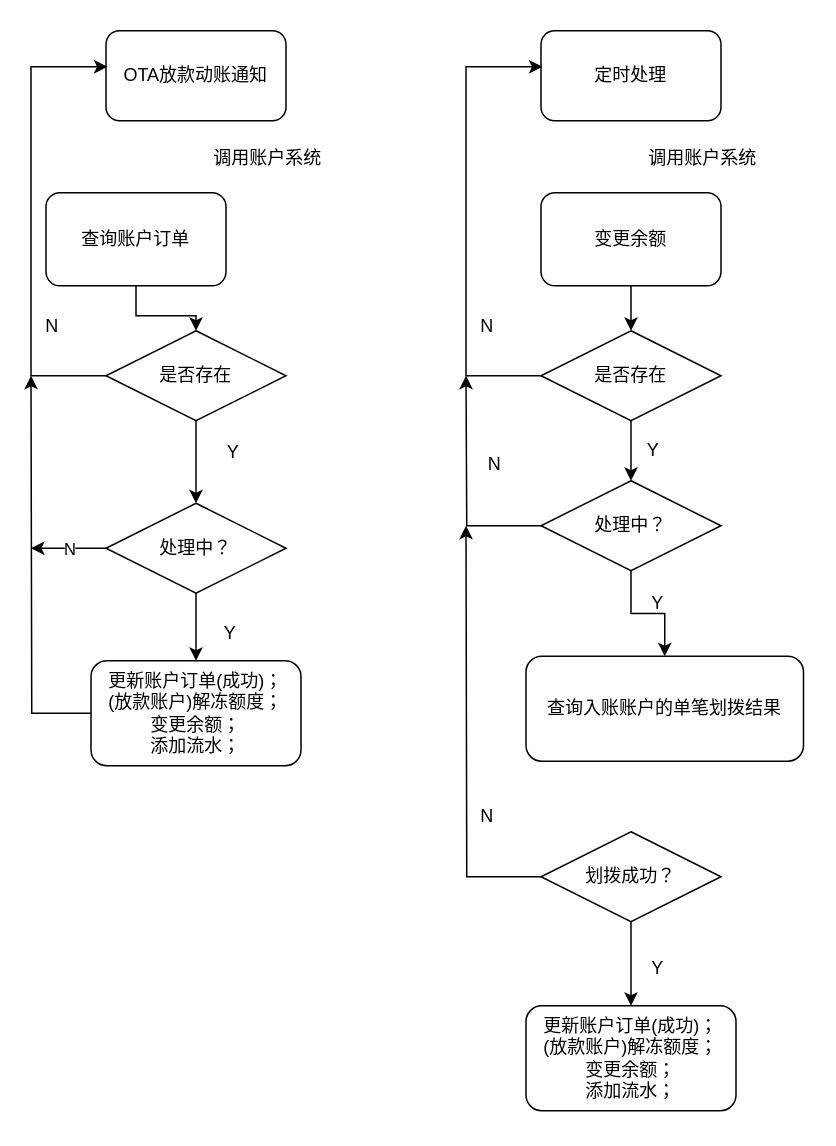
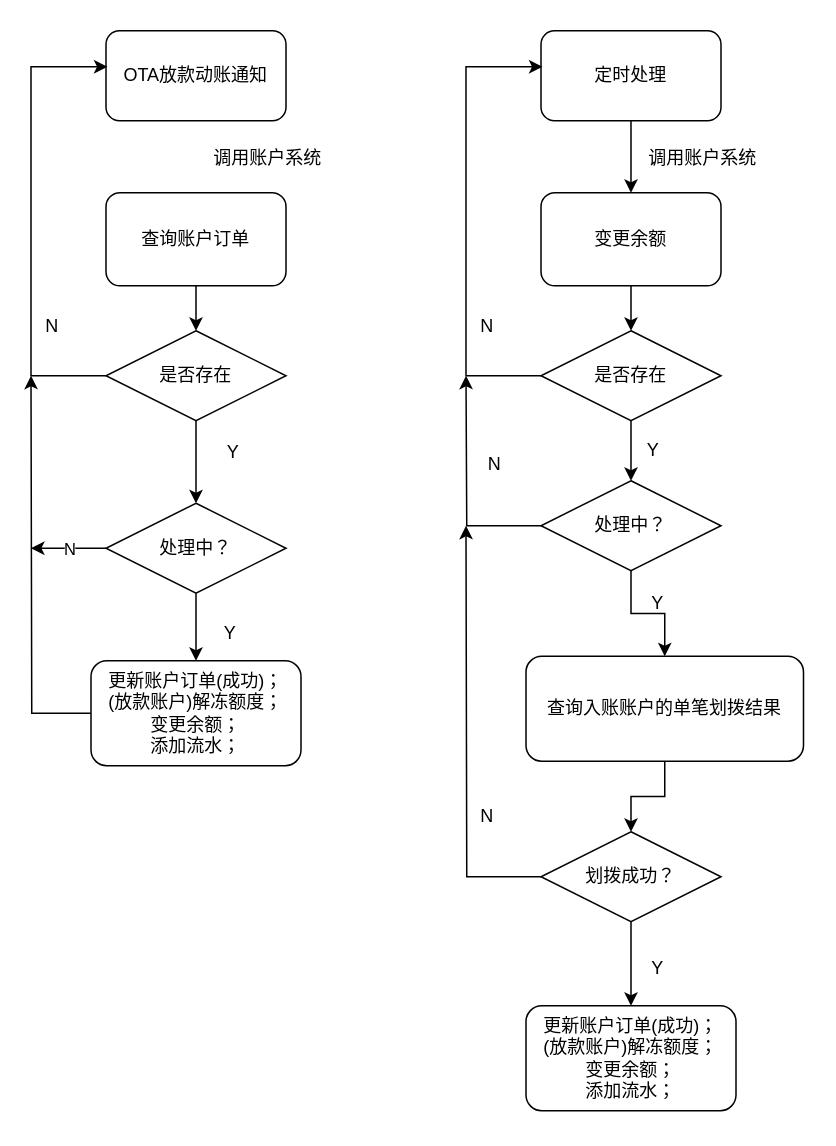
edge "定时处理" -> "变更余额": added
node "查询账户订单": moved (136, 239) -> (196, 239)
edge "查询入账账户的单笔划拨结果" -> "划拨成功？": added
